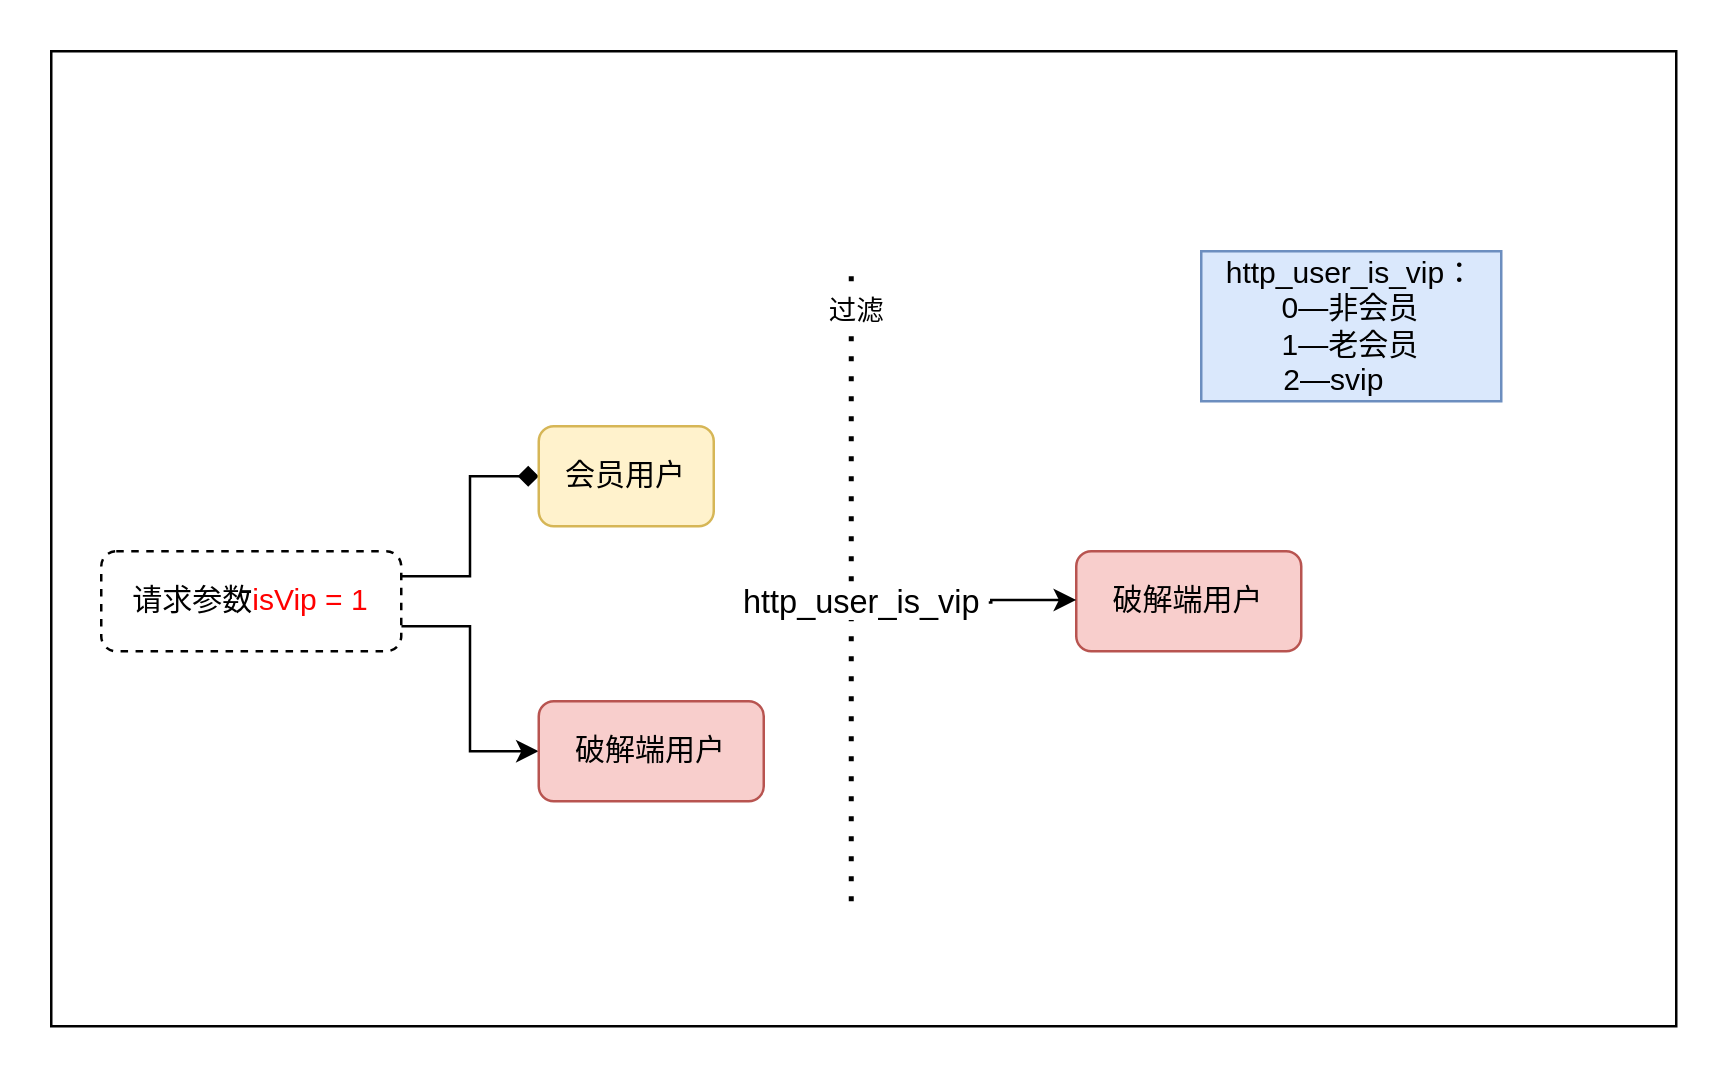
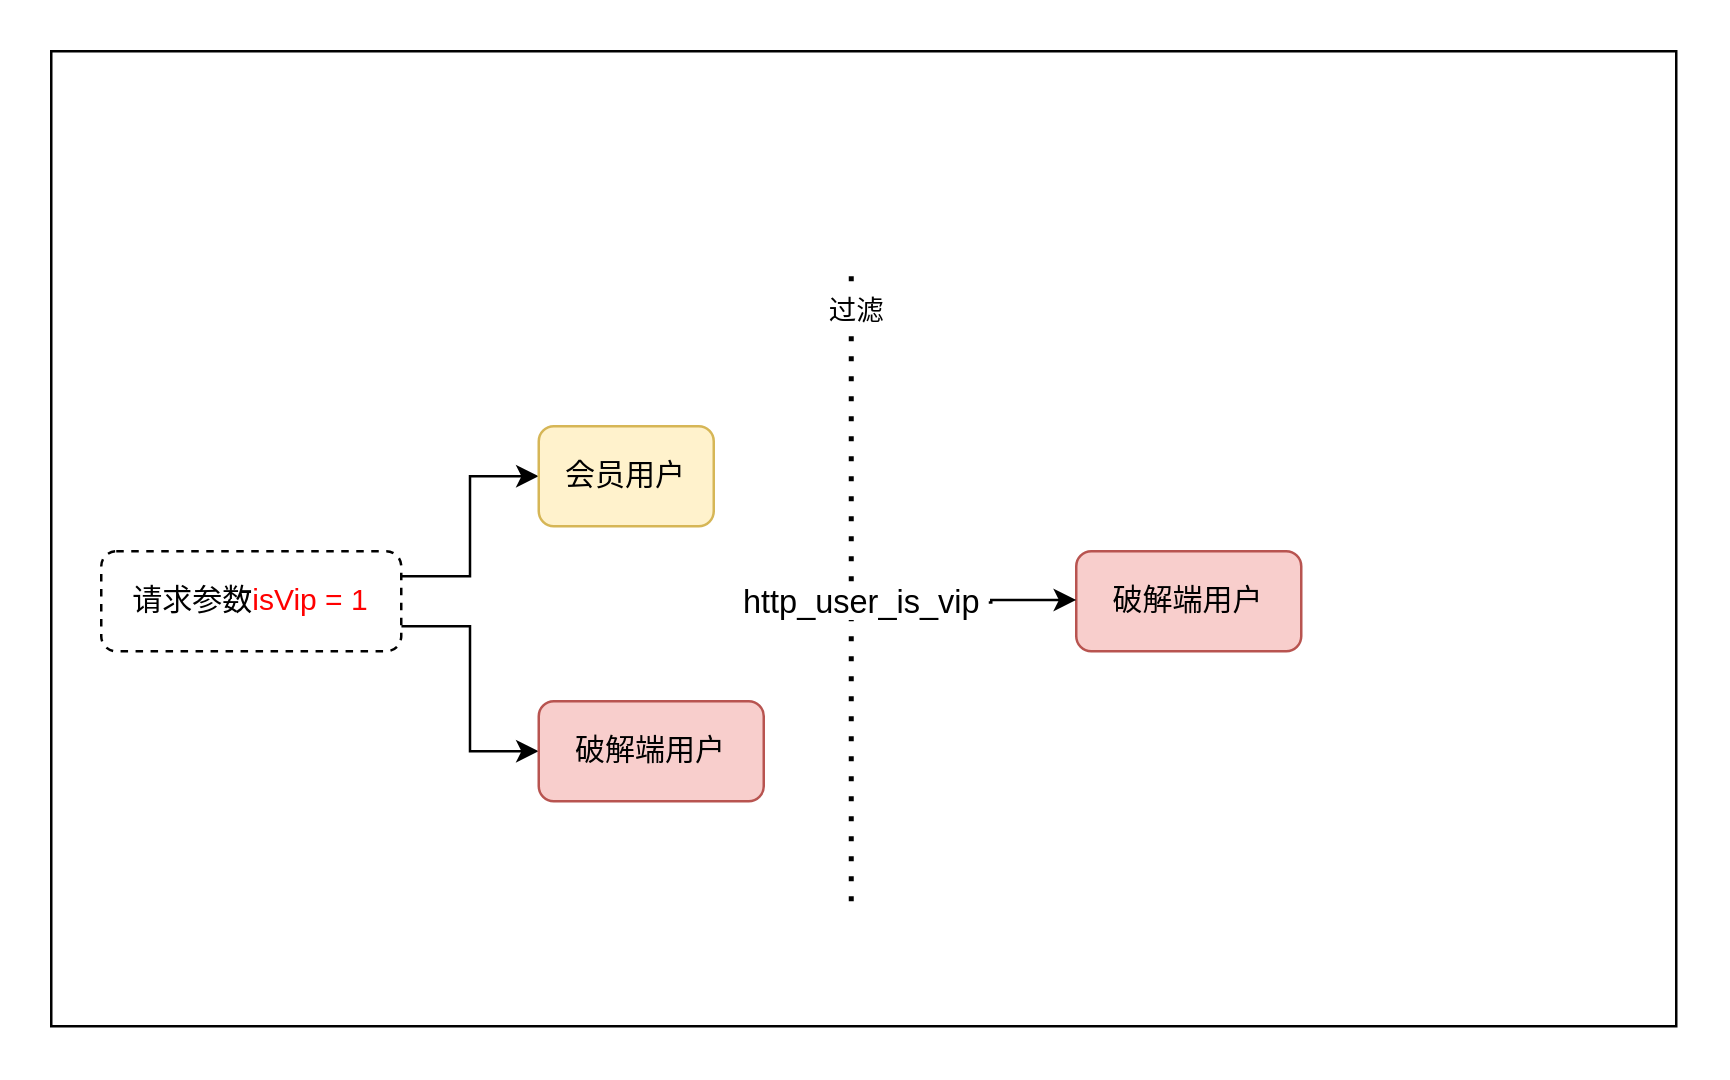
node "http_user_is_vip： 0—非会员 1—老会员 2—svip": removed
edge "请求参数isVip = 1" -> "会员用户": arrowhead diamond -> classic
